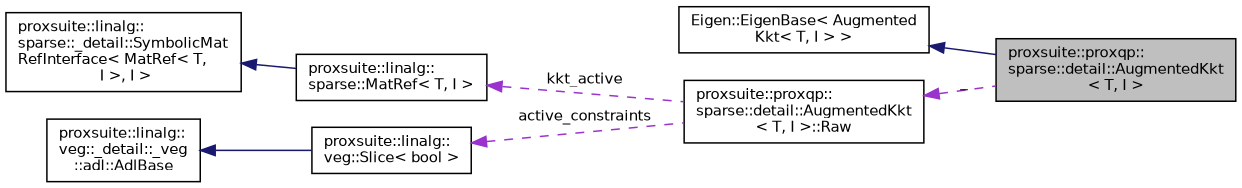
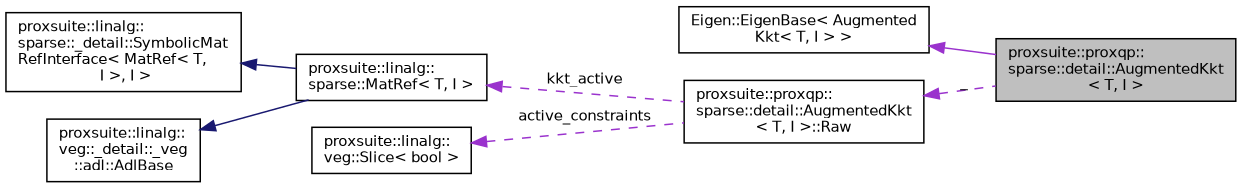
edge "proxsuite::proxqp:: sparse::detail::AugmentedKkt < T, I >" -> "Eigen::EigenBase< Augmented Kkt< T, I > >": color midnightblue -> darkorchid3
edge "proxsuite::linalg:: veg::Slice< bool >" -> "proxsuite::linalg:: veg::_detail::_veg ::adl::AdlBase": now "proxsuite::linalg:: sparse::MatRef< T, I >" -> "proxsuite::linalg:: veg::_detail::_veg ::adl::AdlBase"
